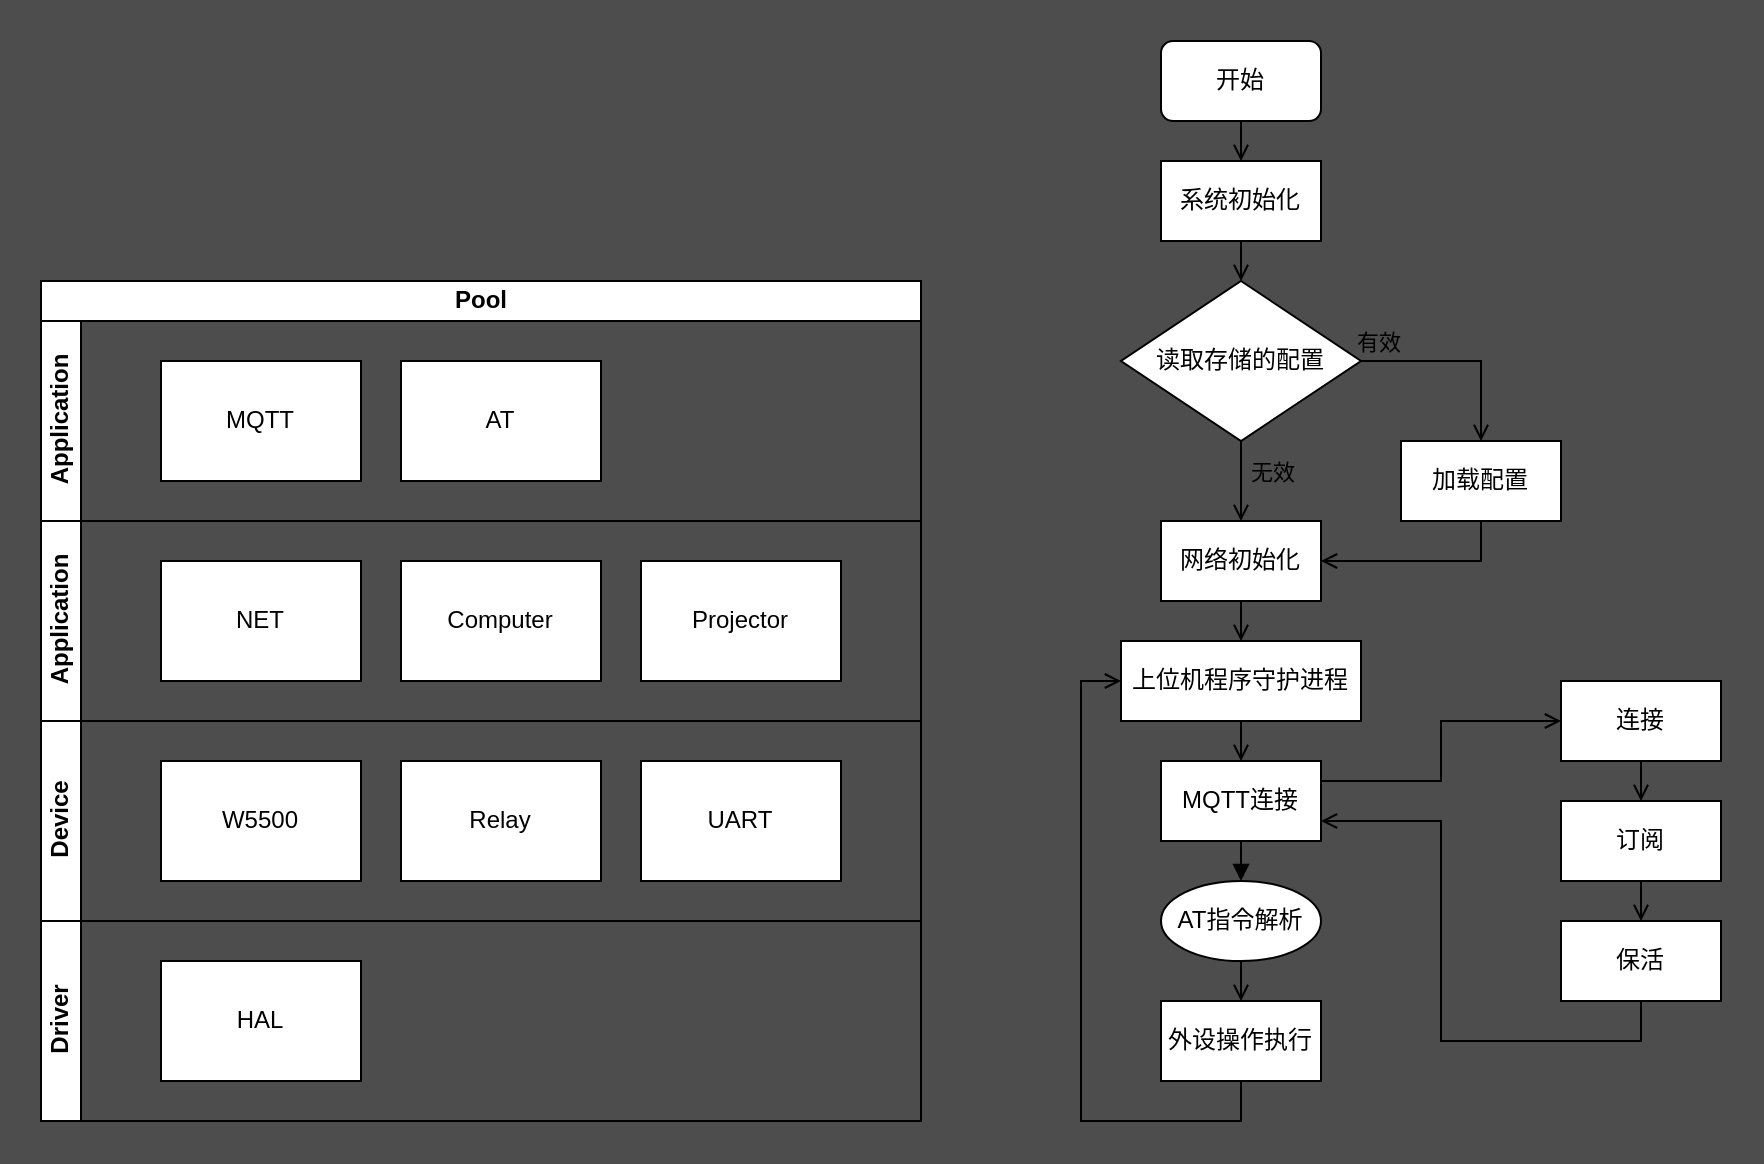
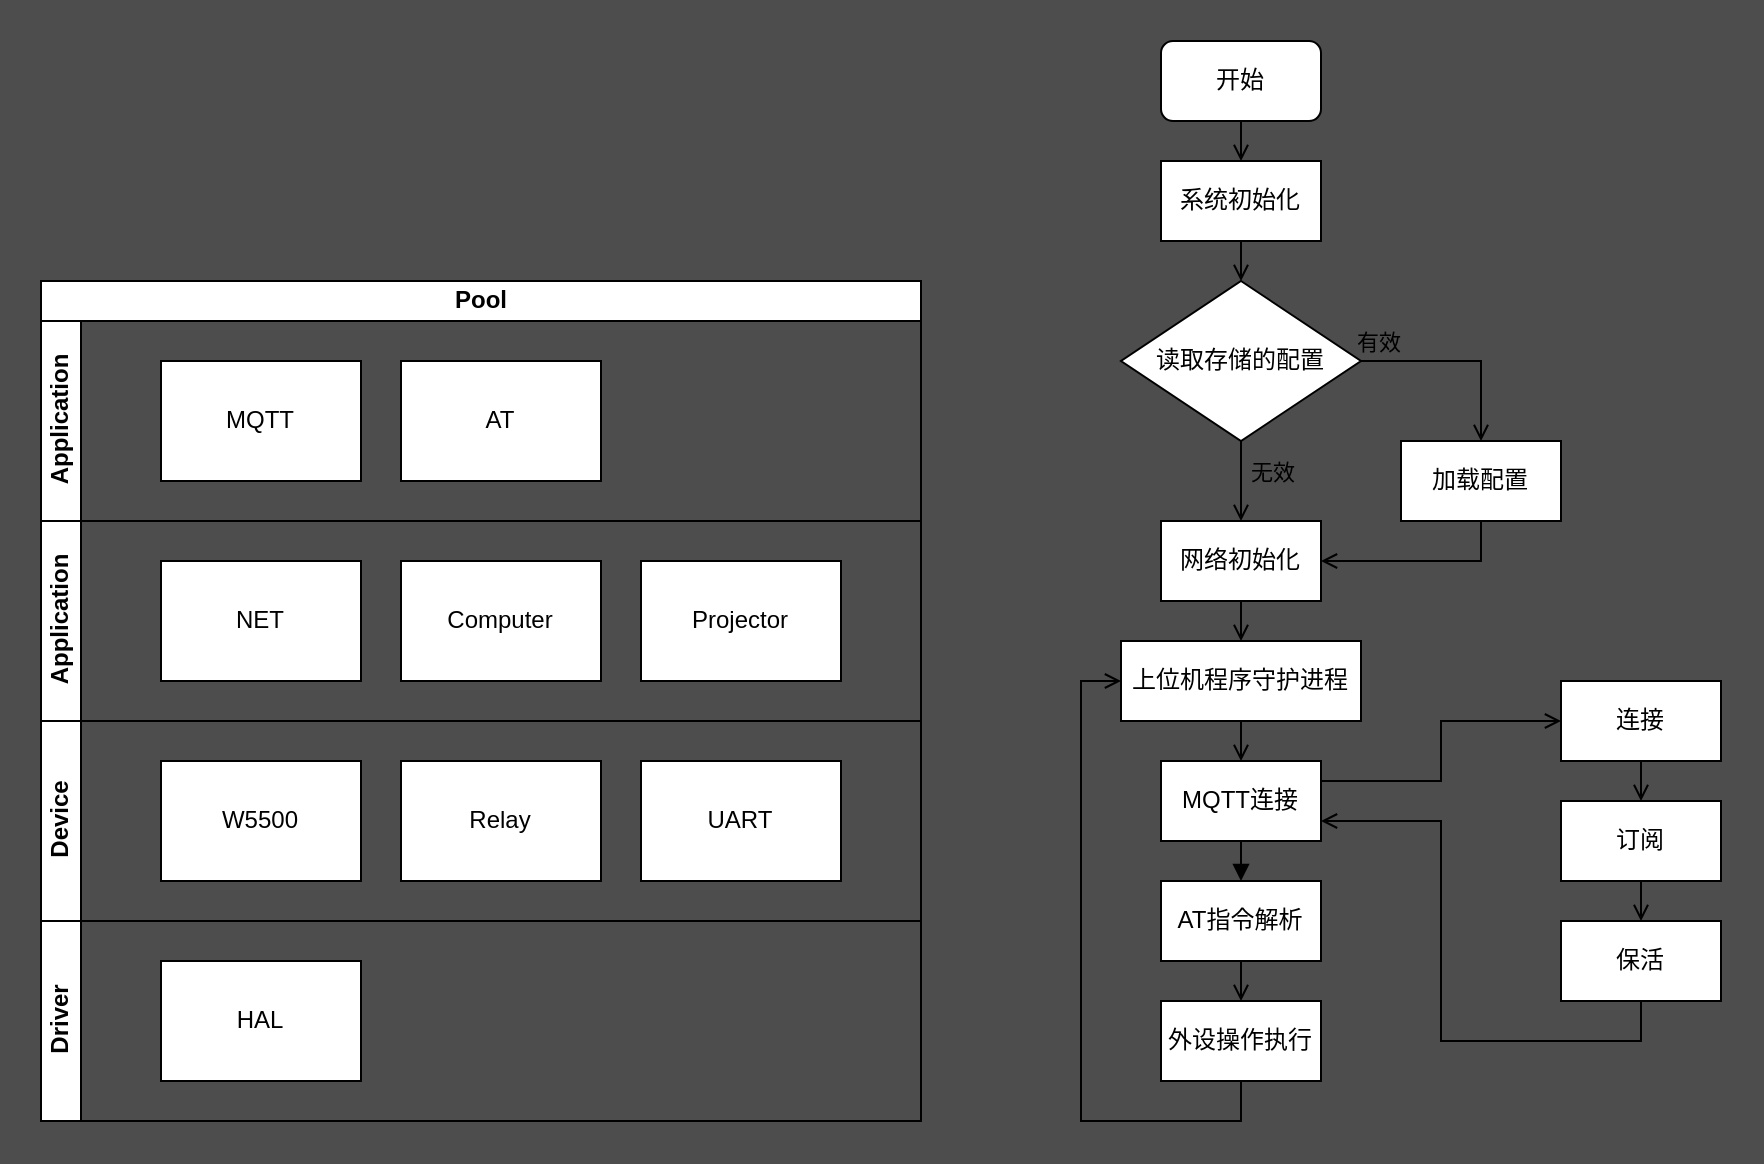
node "AT指令解析": shape ellipse -> rectangle
